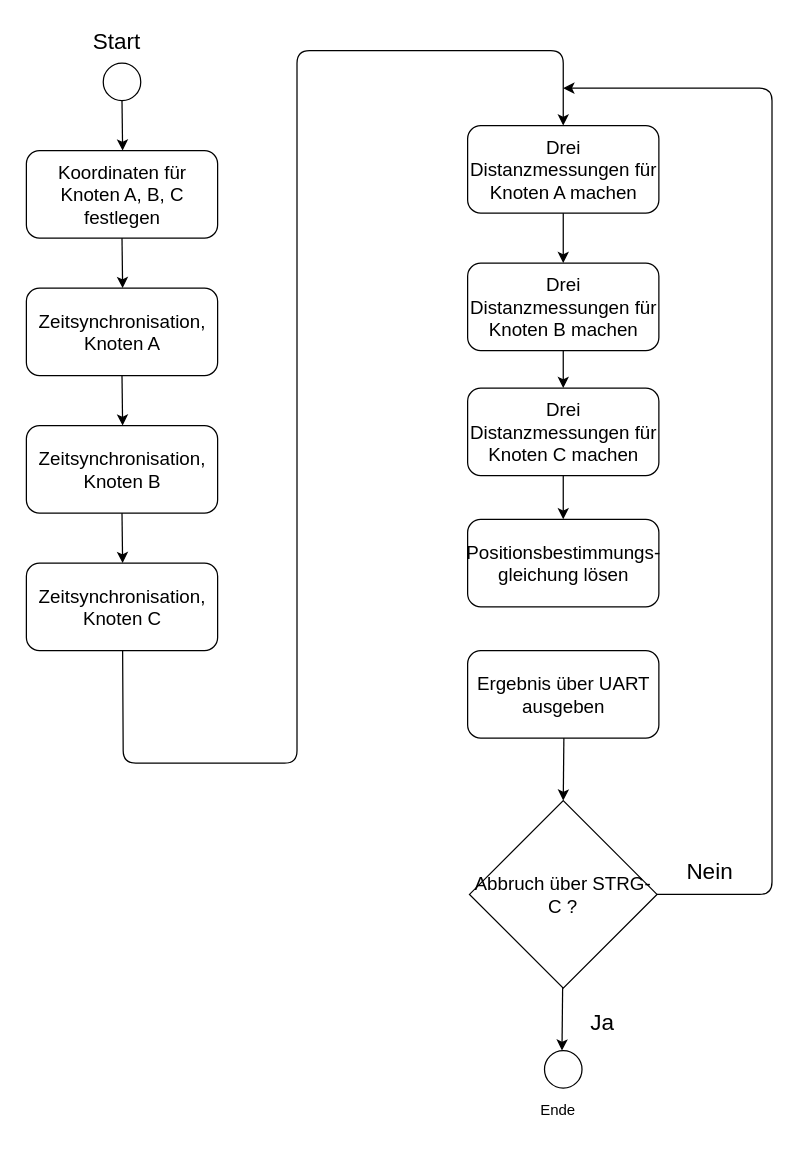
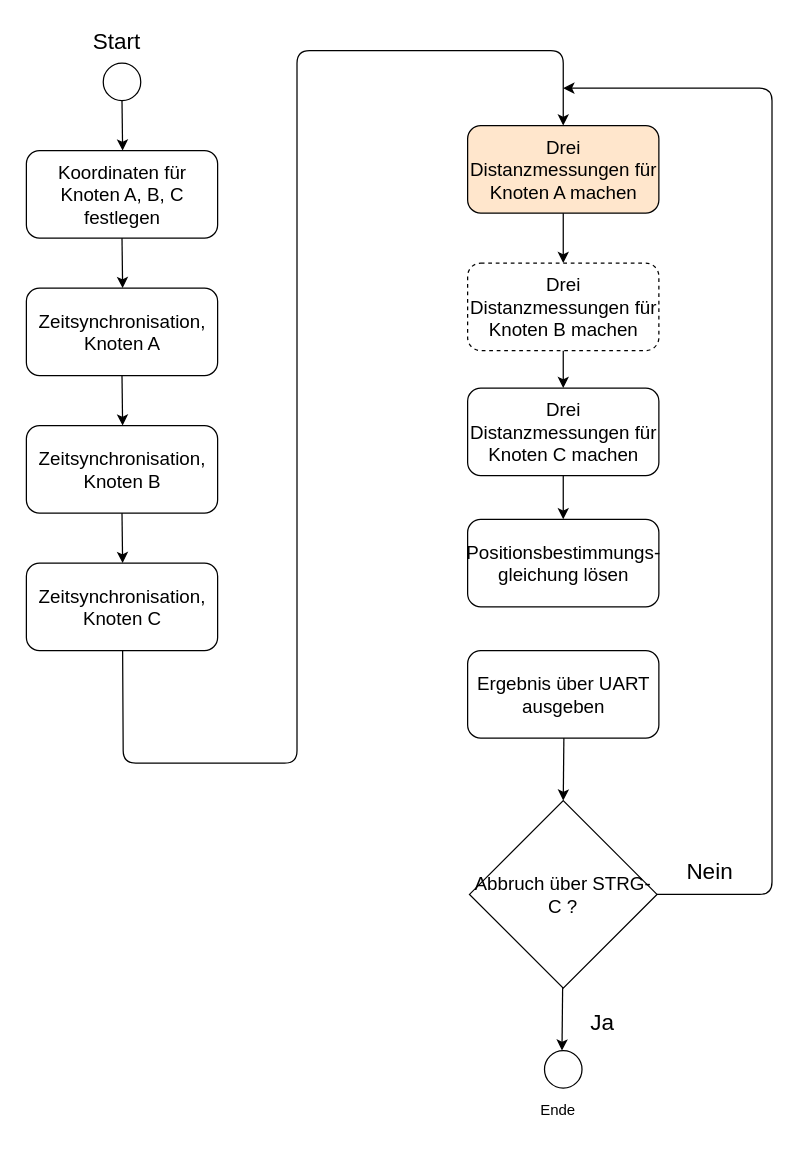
node "Drei Distanzmessungen für Knoten A machen": fillcolor #ffffff -> #ffe6cc
node "Drei Distanzmessungen für Knoten B machen": style solid -> dashed
